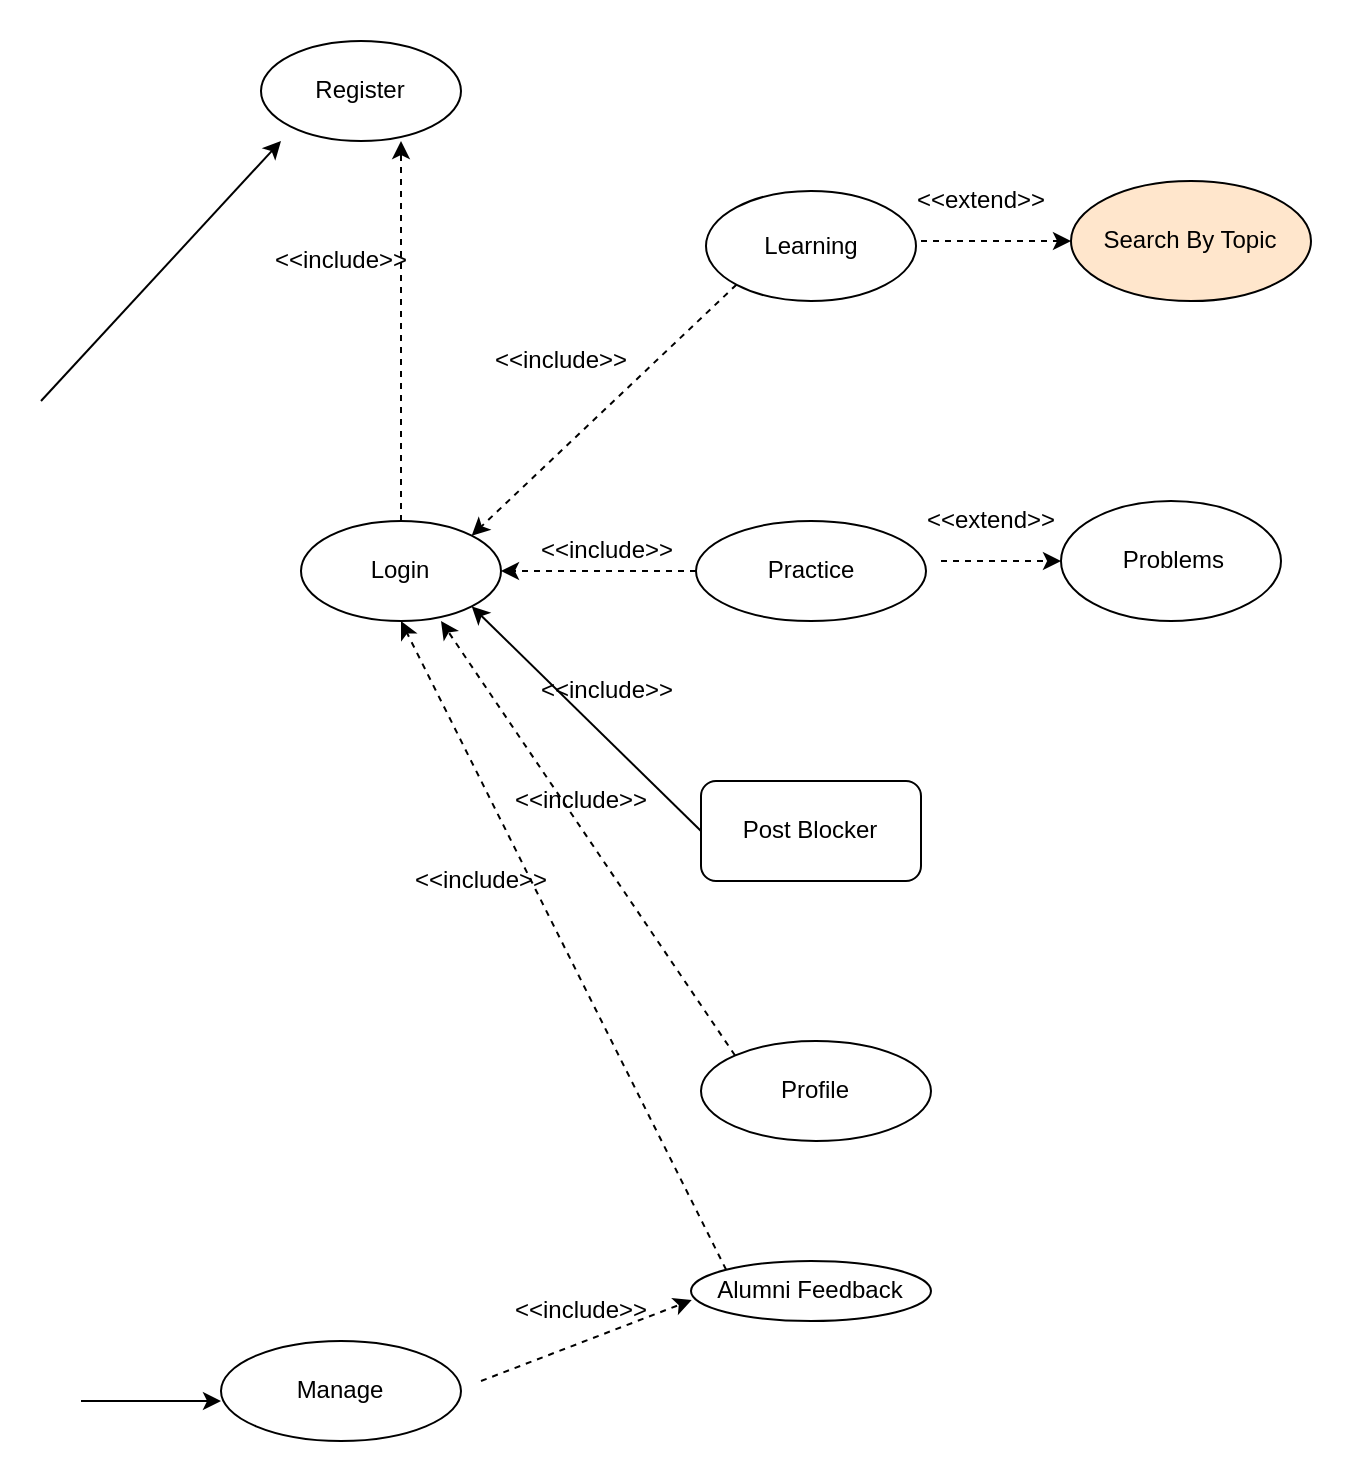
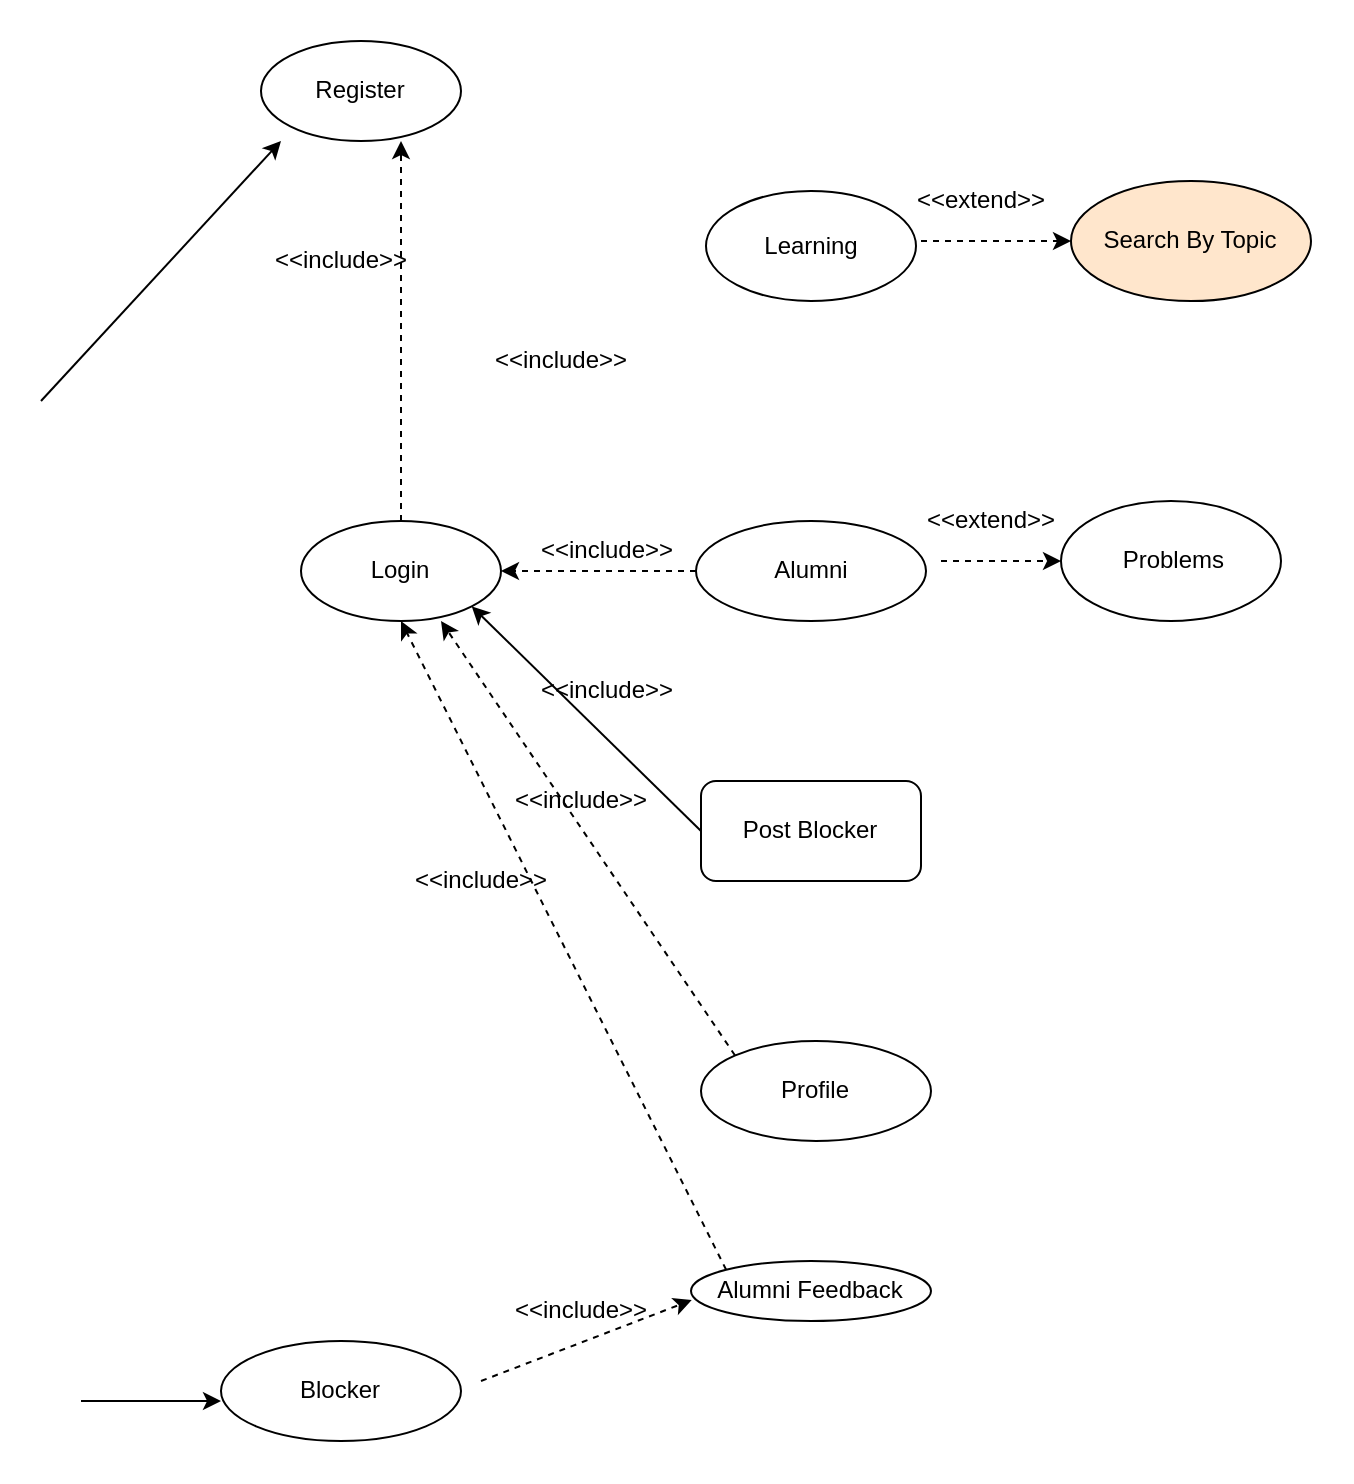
edge "Learning" -> "Login": removed
node "Practice": label "Practice" -> "Alumni"
node "Manage": label "Manage" -> "Blocker"
